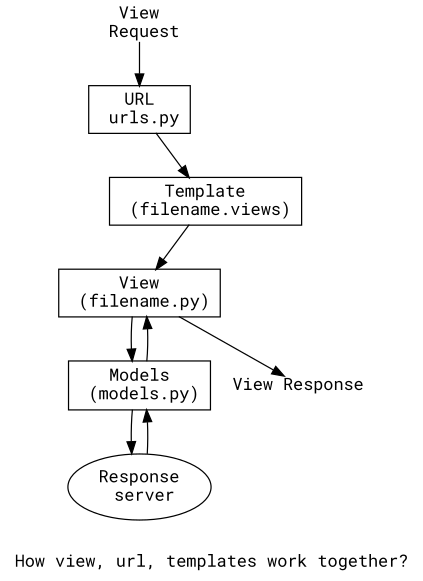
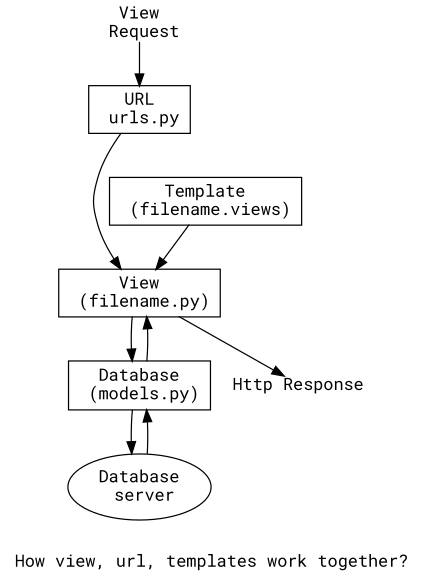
edge "URL urls.py" -> "Template (filename.views)": now "URL urls.py" -> "View (filename.py)"
node "Models (models.py)": label "Models (models.py)" -> "Database (models.py)"
node "View Response": label "View Response" -> "Http Response"
node "Response server": label "Response server" -> "Database server"
